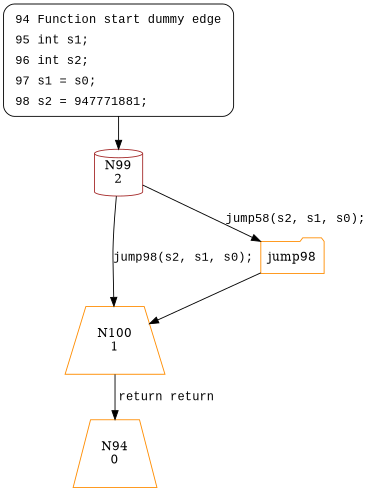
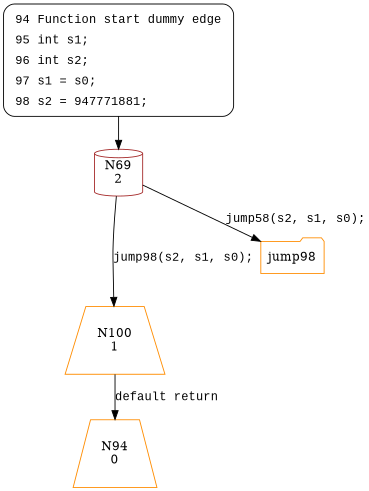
node "N99 2": label "N99 2" -> "N69 2"
edge "jump98" -> "N100 1": removed
edge "N100 1" -> "N94 0": label "return return" -> "default return"
